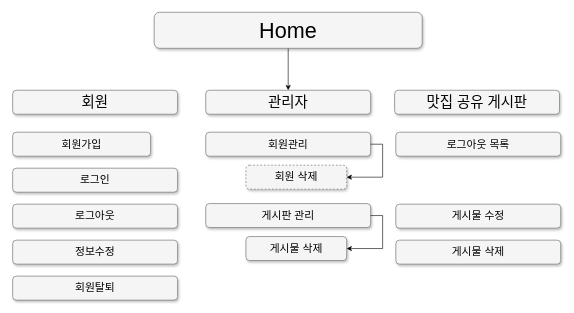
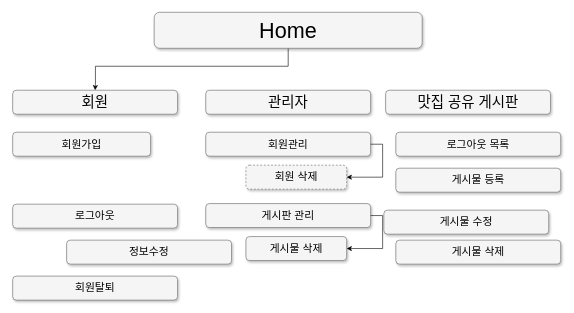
edge "Home" -> "회원": added
edge "Home" -> "관리자": removed
node "맛집 공유 게시판": moved (477, 102) -> (468, 102)
node "로그인": removed
node "게시물 등록": added
node "게시물 수정": moved (478, 216) -> (466, 222)
node "정보수정": moved (95, 252) -> (149, 252)
